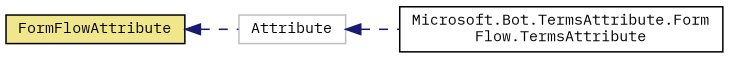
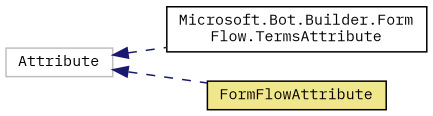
edge "Attribute" -> "FormFlowAttribute": reversed
node "Microsoft.Bot.TermsAttribute.Form Flow.TermsAttribute": label "Microsoft.Bot.TermsAttribute.Form Flow.TermsAttribute" -> "Microsoft.Bot.Builder.Form Flow.TermsAttribute"
